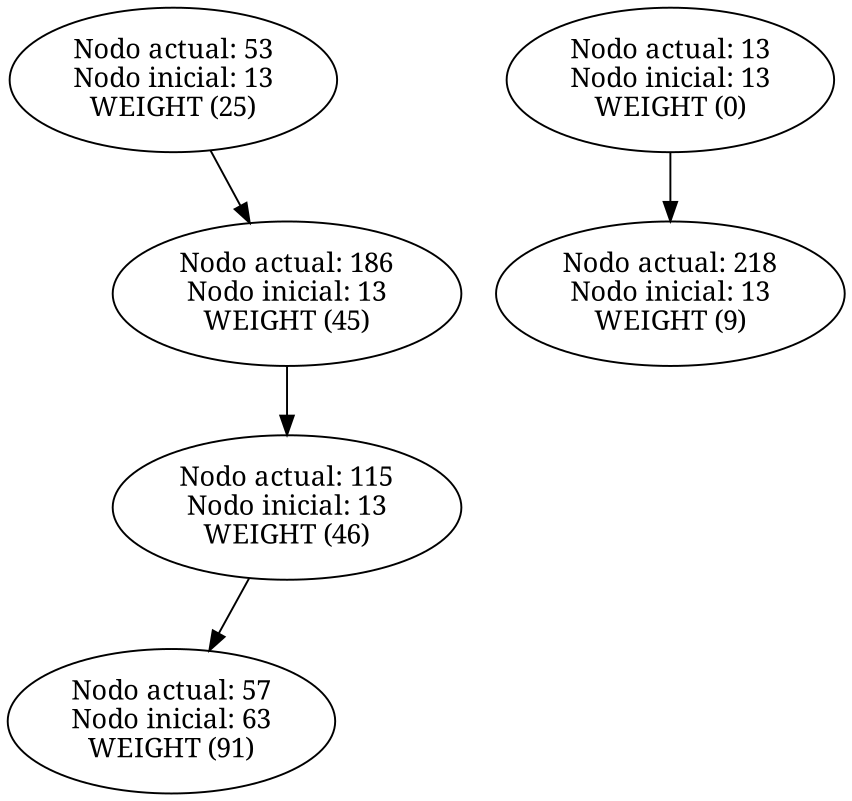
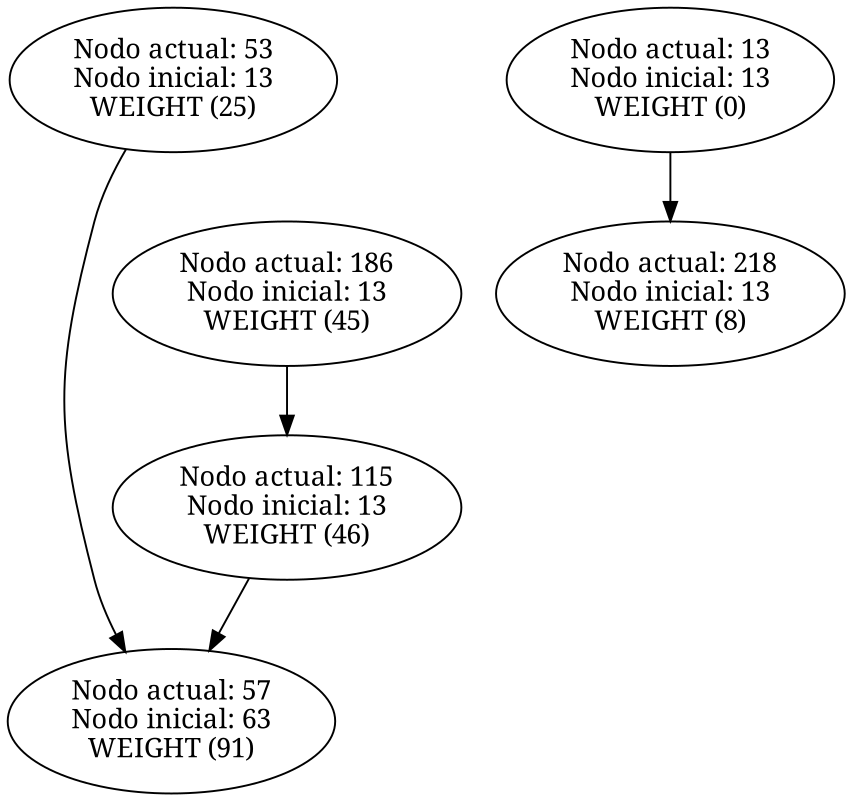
edge "Nodo actual: 53 Nodo inicial: 13 WEIGHT (25)" -> "Nodo actual: 186 Nodo inicial: 13 WEIGHT (45)": now "Nodo actual: 53 Nodo inicial: 13 WEIGHT (25)" -> "Nodo actual: 57 Nodo inicial: 63 WEIGHT (91)"
node "Nodo actual: 218 Nodo inicial: 13 WEIGHT (9)": label "Nodo actual: 218 Nodo inicial: 13 WEIGHT (9)" -> "Nodo actual: 218 Nodo inicial: 13 WEIGHT (8)"
